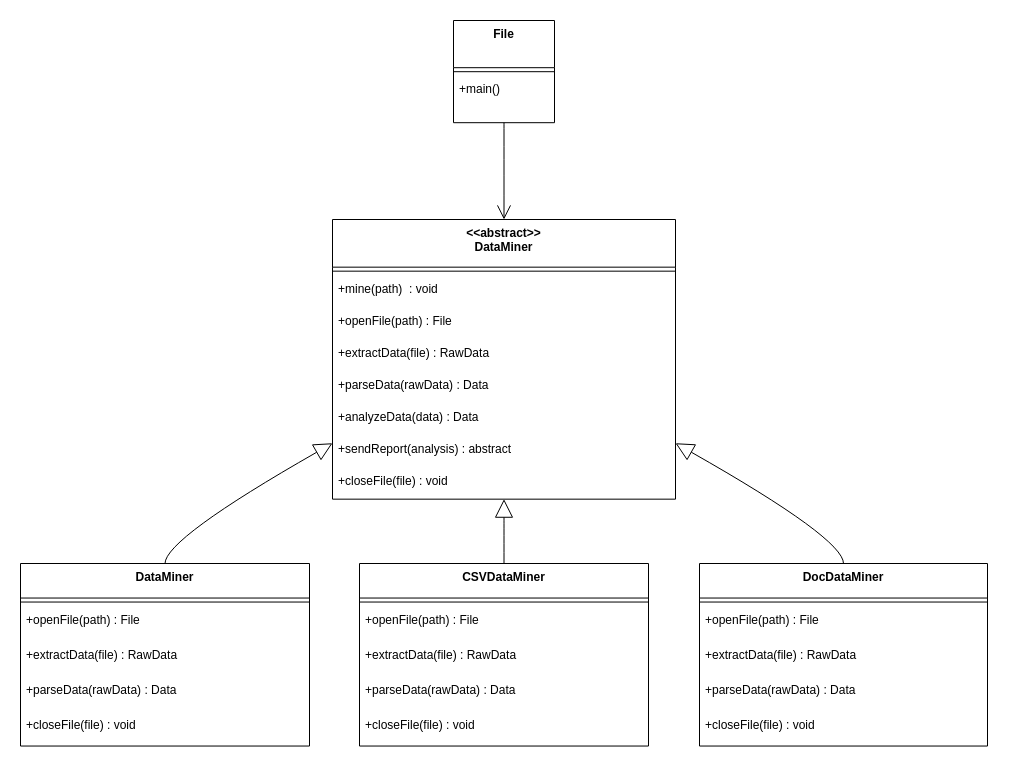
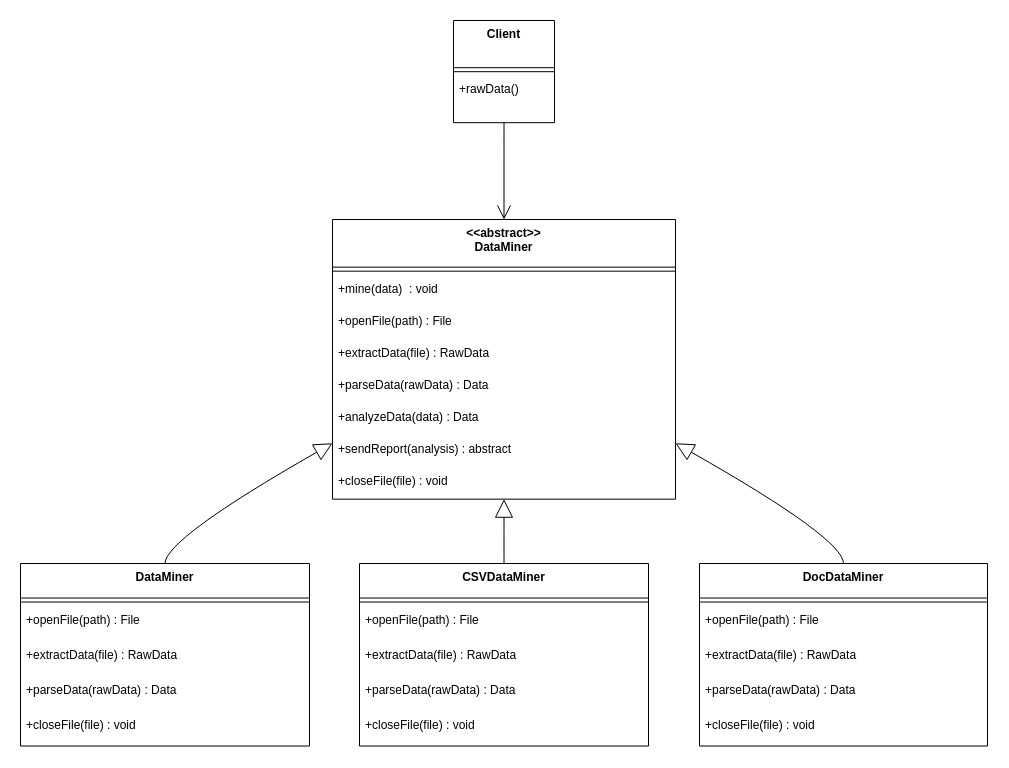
node "File": label "File" -> "Client"
node "+main()": label "+main()" -> "+rawData()"
node "+mine(path) : void": label "+mine(path) : void" -> "+mine(data) : void"
